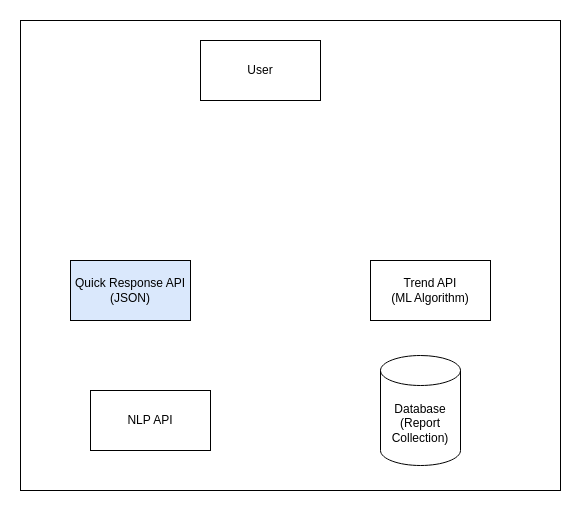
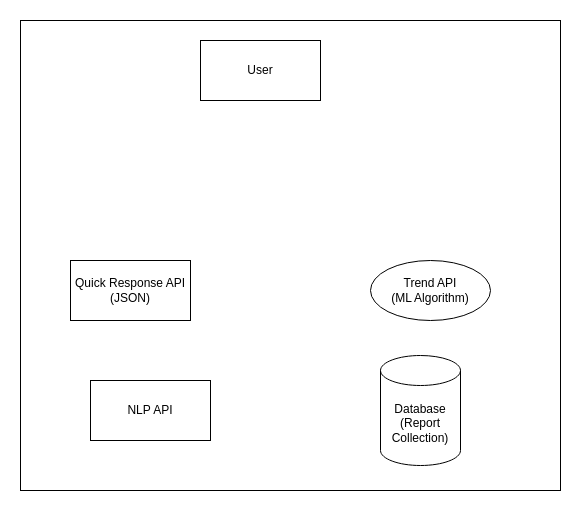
node "Quick Response API (JSON)": fillcolor #dae8fc -> #ffffff
node "Trend API (ML Algorithm)": shape rectangle -> ellipse
node "NLP API": moved (151, 421) -> (151, 411)
